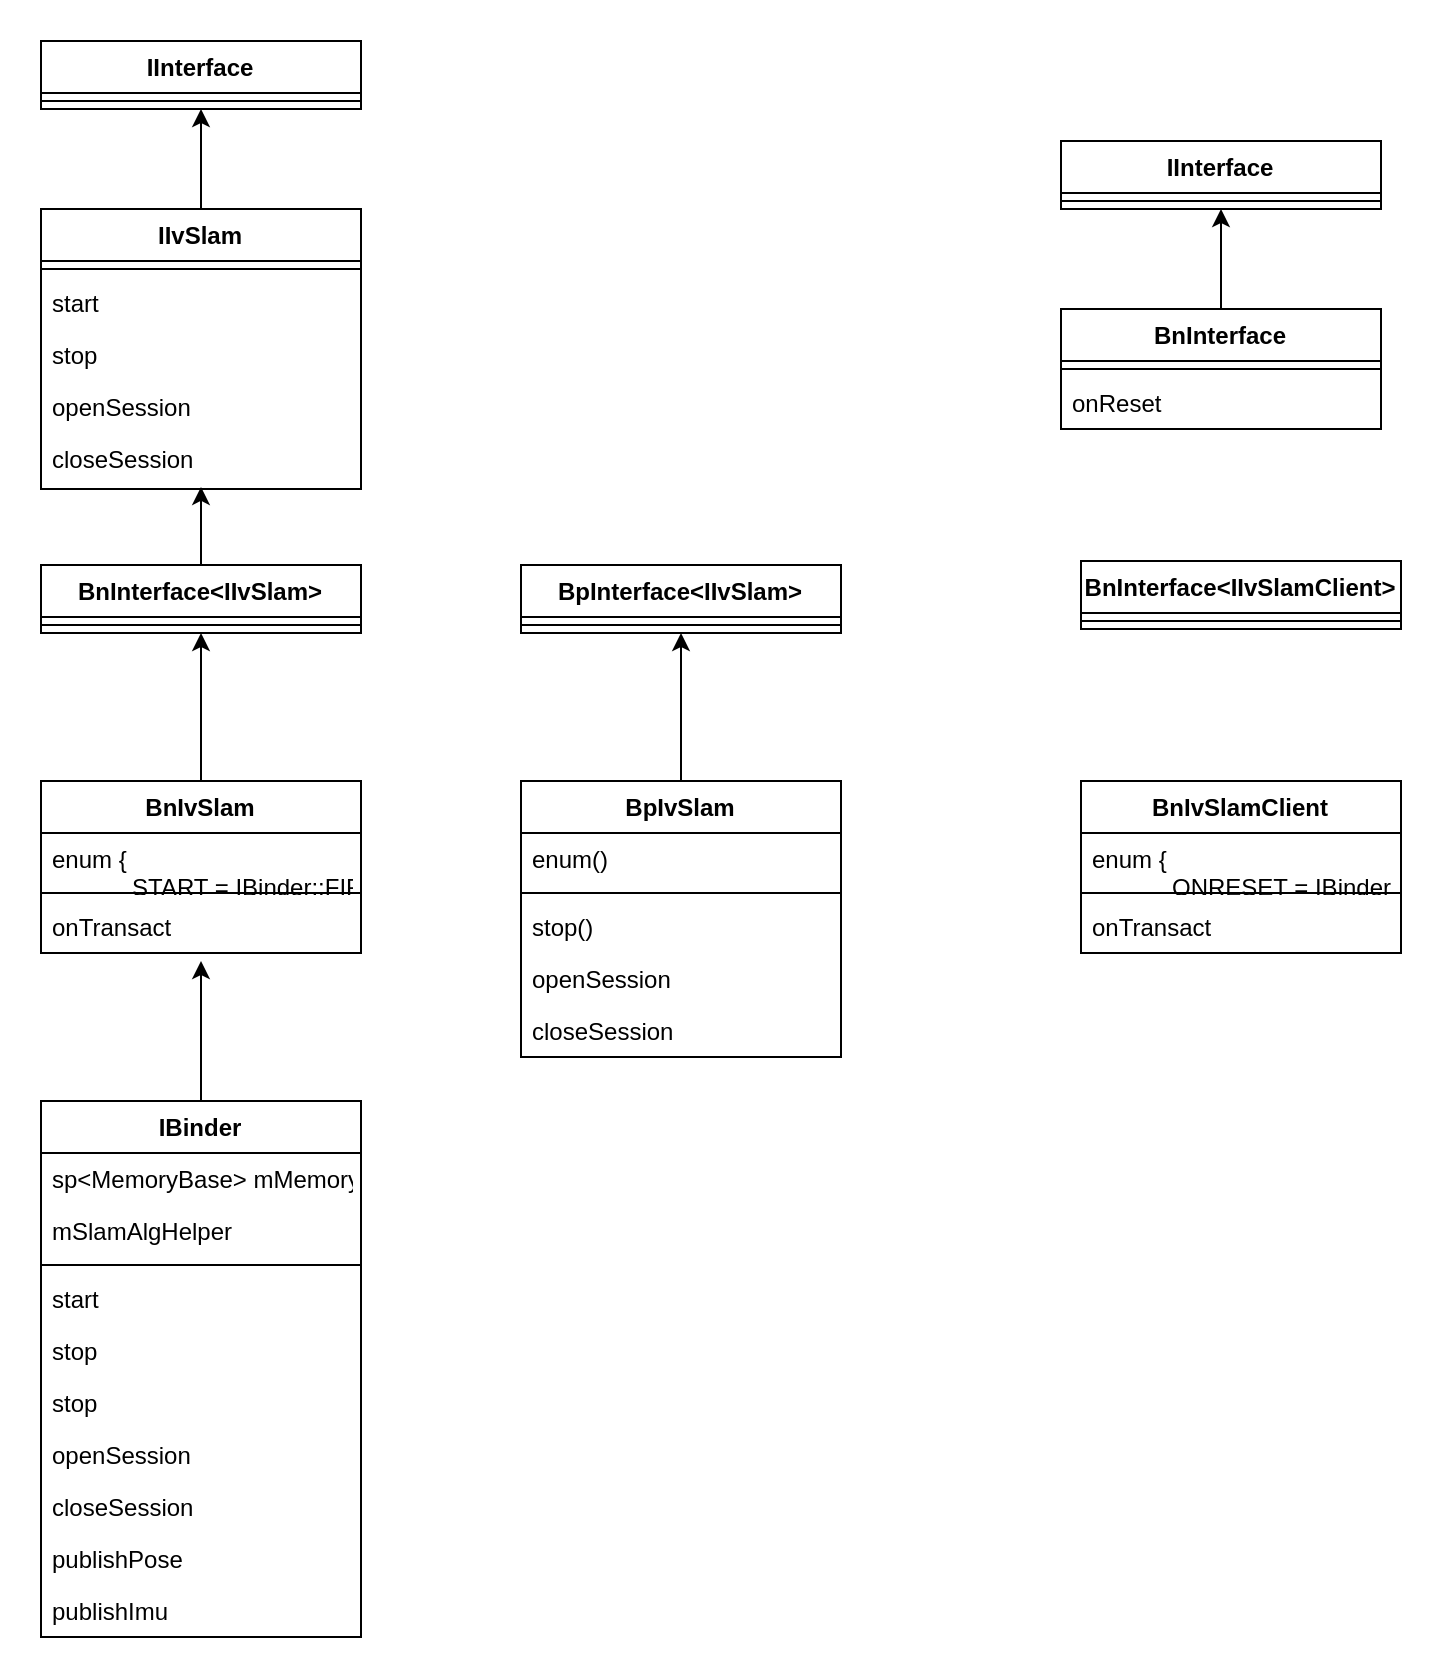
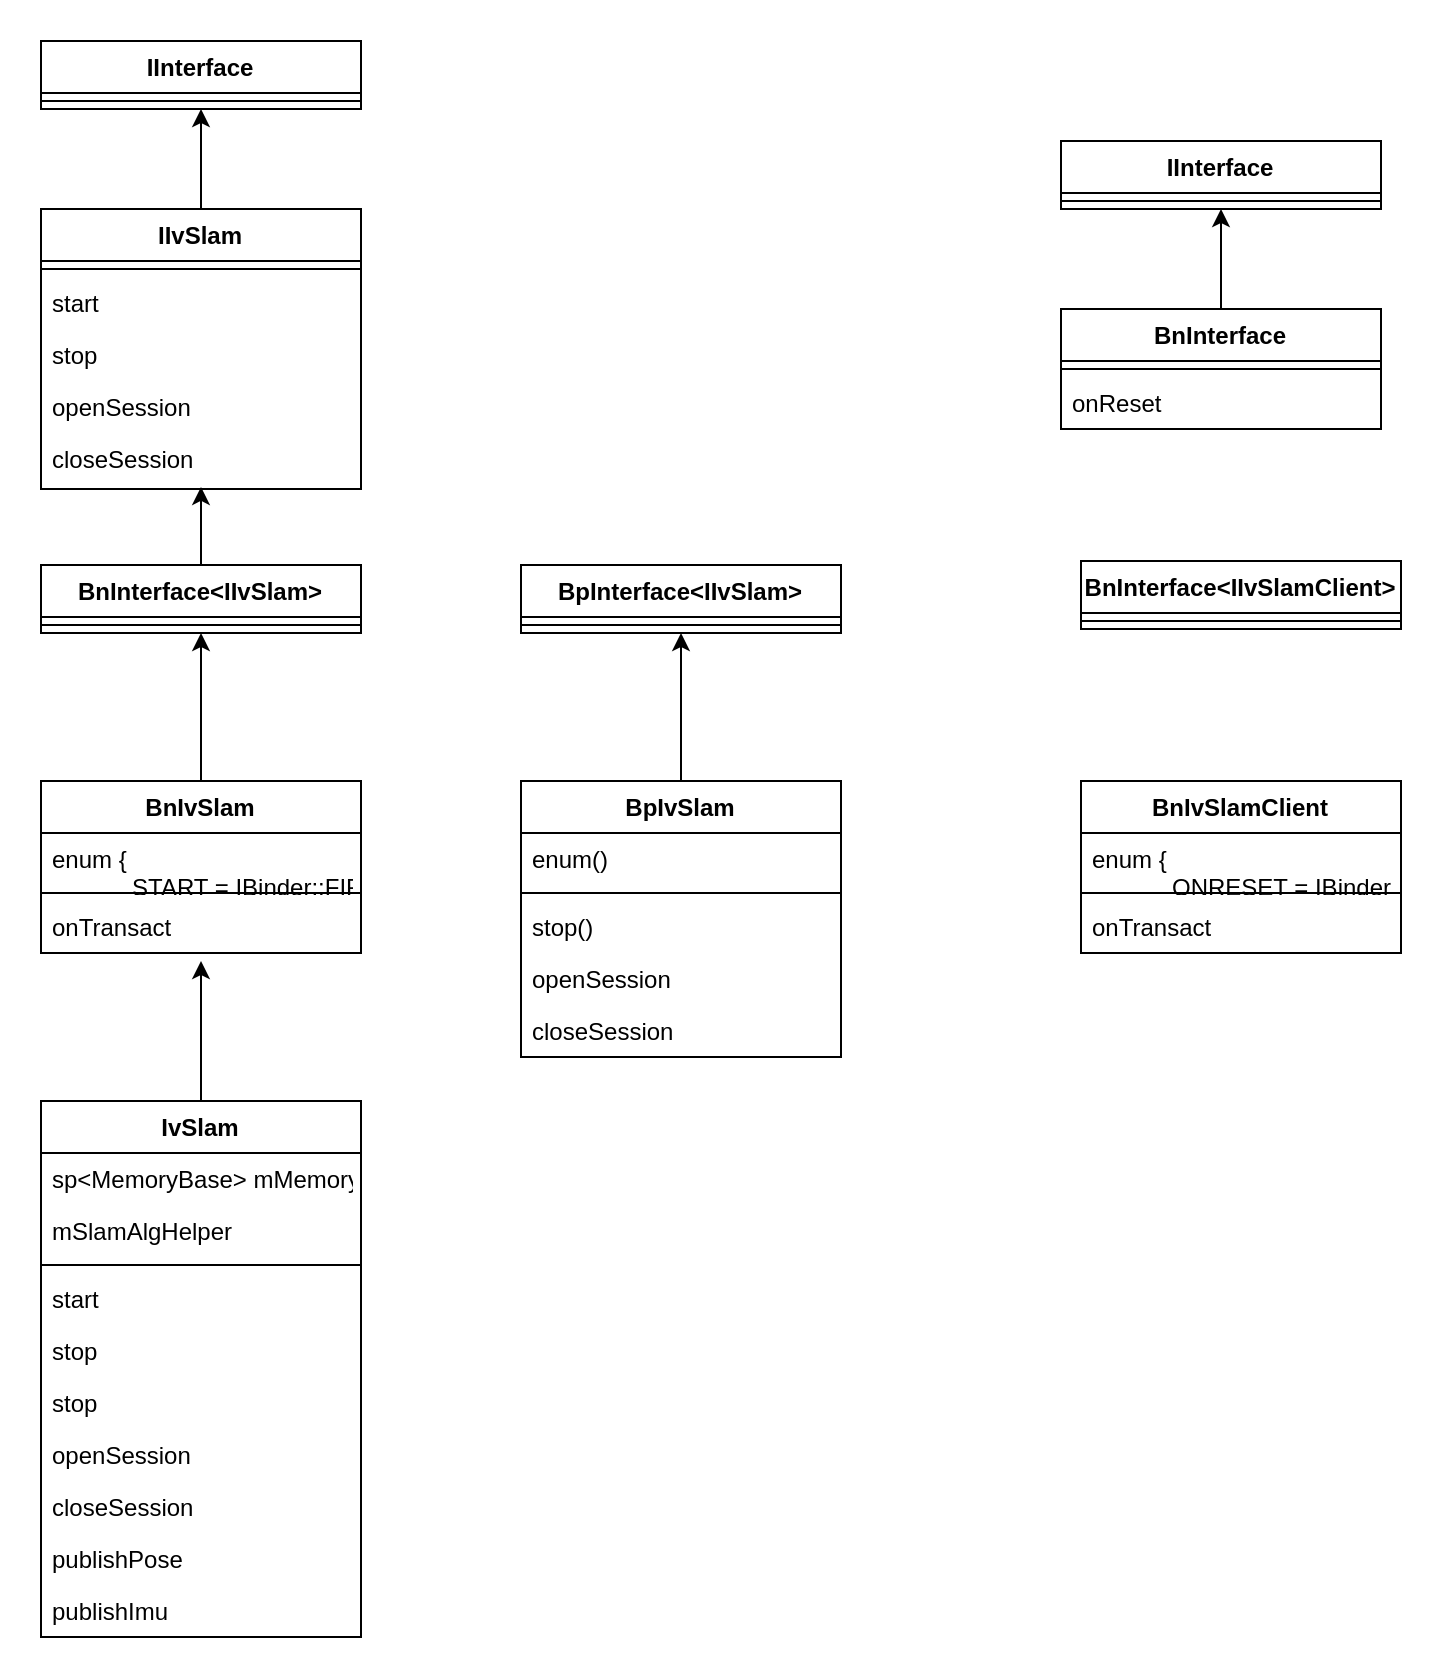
node "IBinder": label "IBinder" -> "IvSlam"
